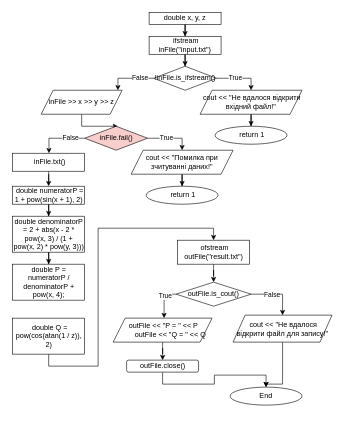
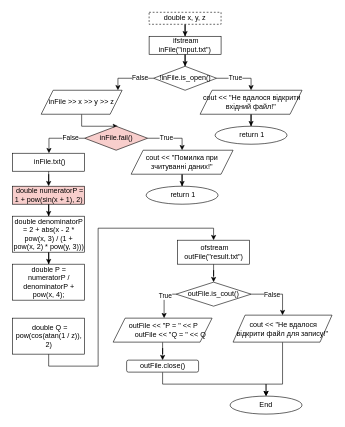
node "double x, y, z": style solid -> dashed
node "!inFile.is_ifstream()": label "!inFile.is_ifstream()" -> "!inFile.is_open()"
node "double numeratorP = 1 + pow(sin(x + 1), 2)": fillcolor #ffffff -> #f8cecc
node "End": moved (266, 396) -> (266, 405)
